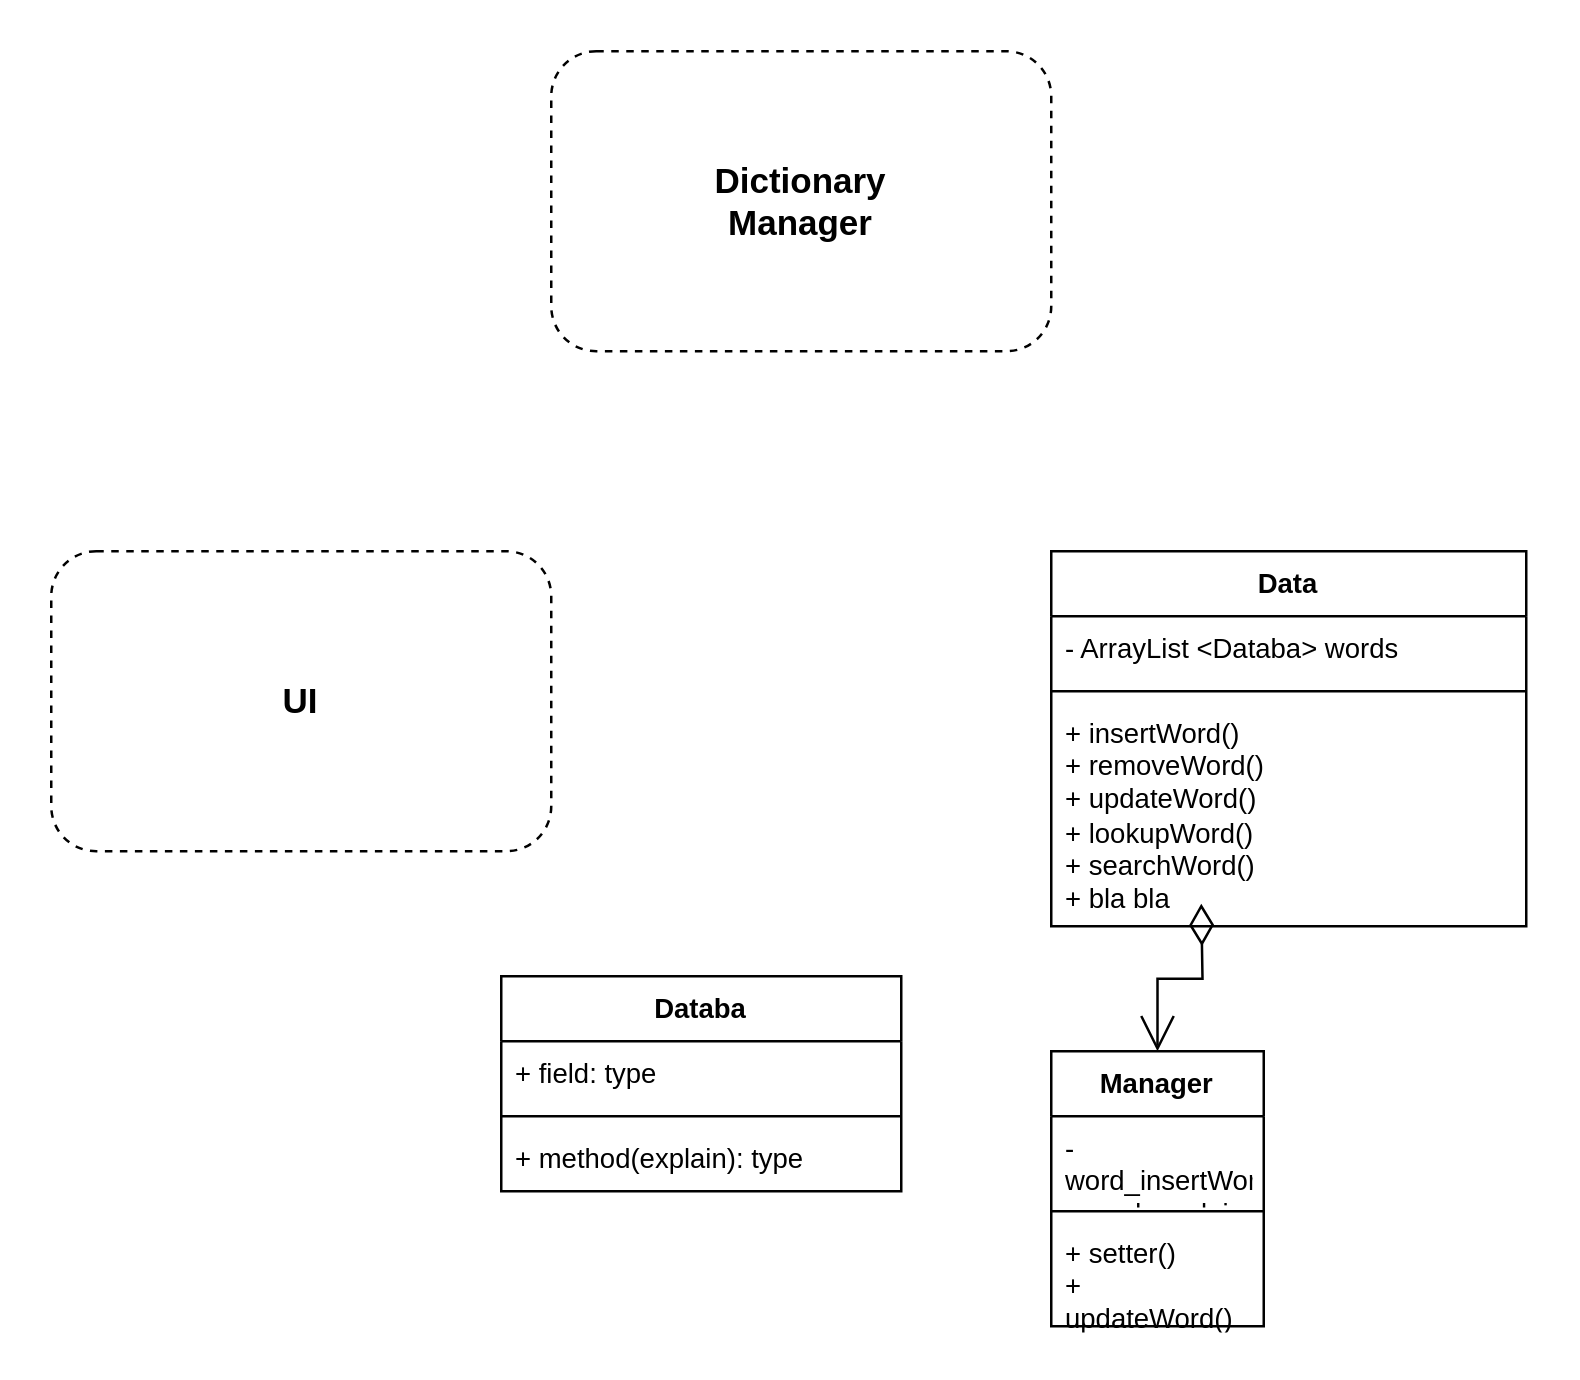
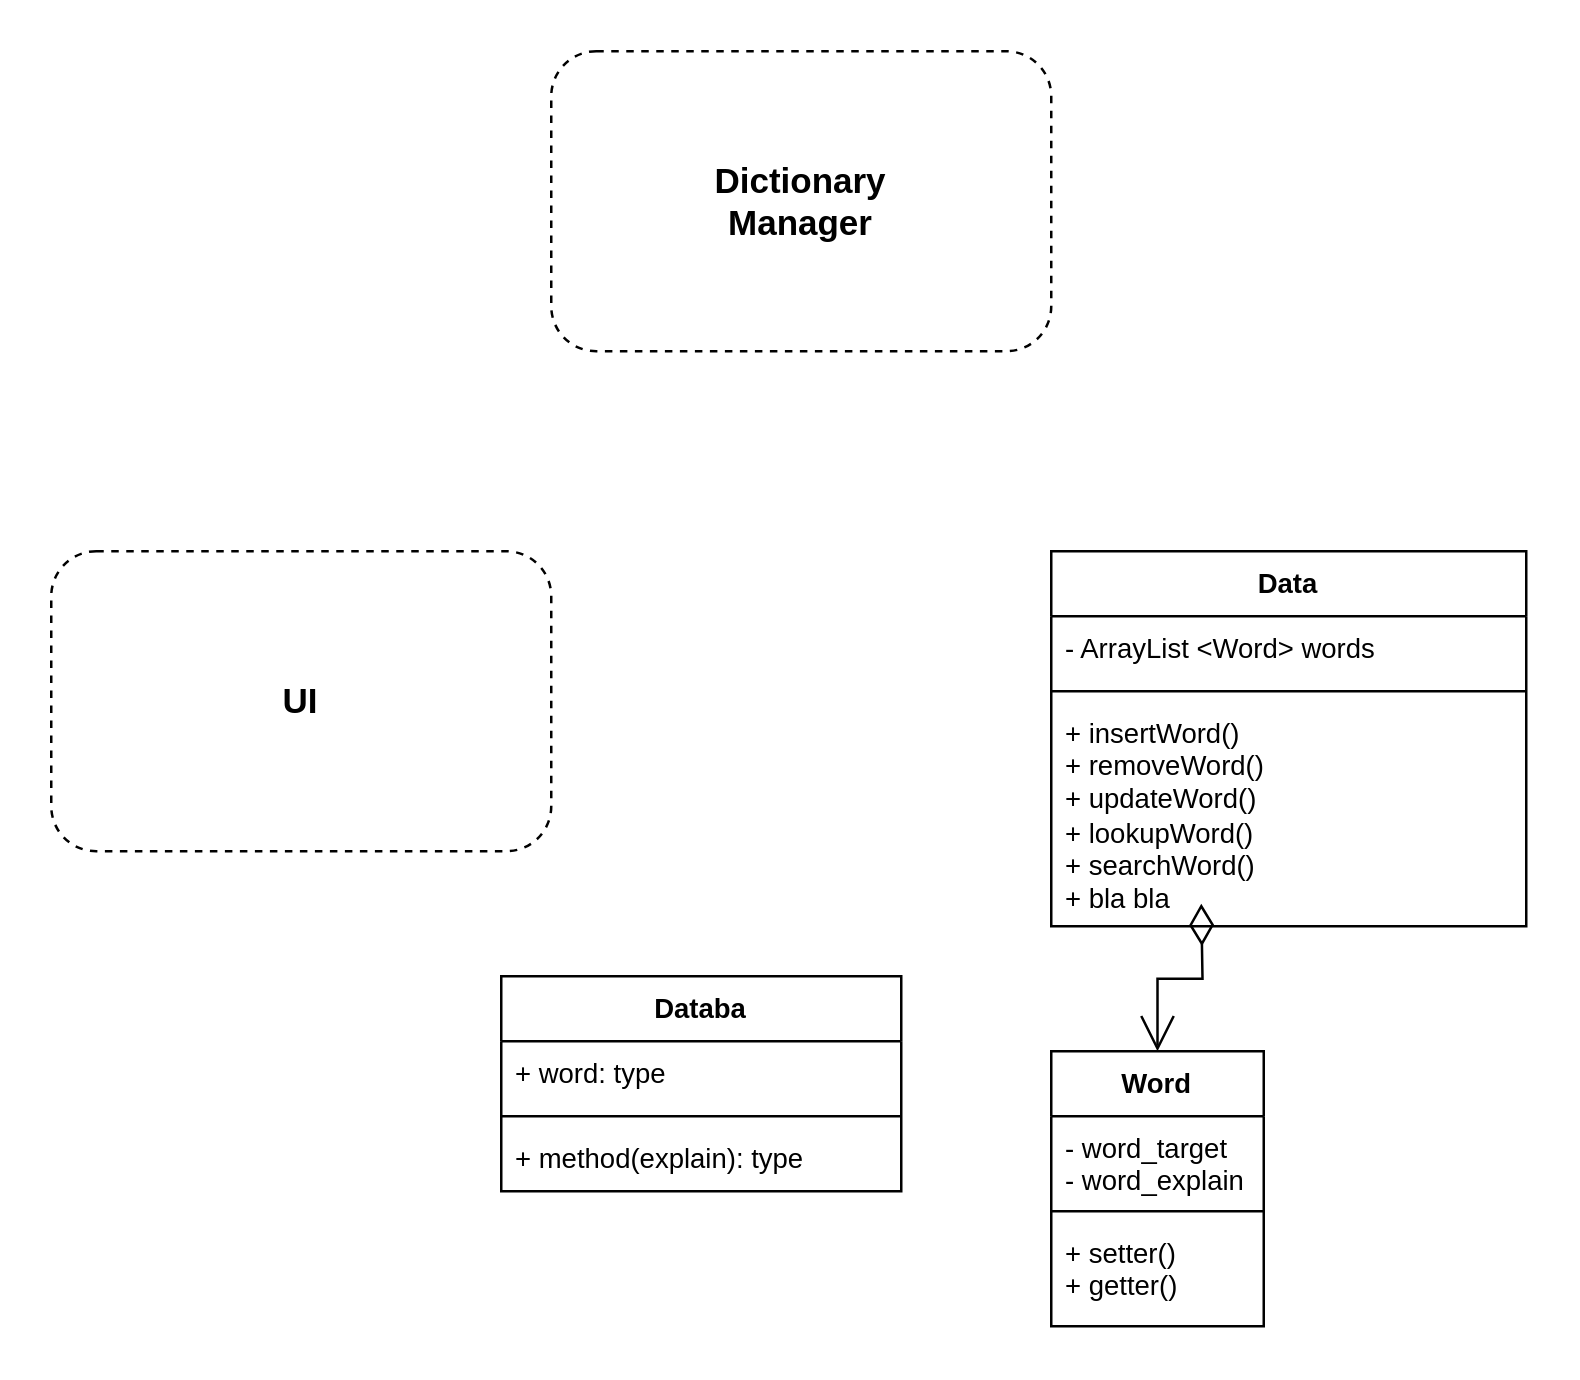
node "- ArrayList <Databa> words": label "- ArrayList <Databa> words" -> "- ArrayList <Word> words"
node "+ field: type": label "+ field: type" -> "+ word: type"
node "Manager": label "Manager" -> "Word"
node "- word_insertWord - word_explain": label "- word_insertWord - word_explain" -> "- word_target - word_explain"
node "+ setter() + updateWord()": label "+ setter() + updateWord()" -> "+ setter() + getter()"
